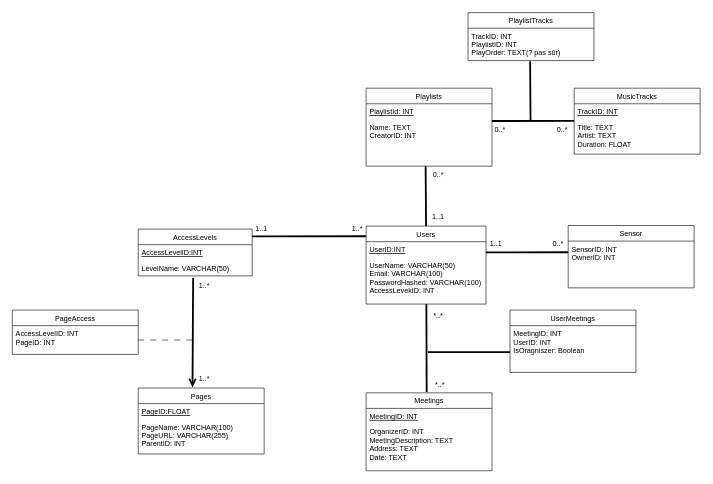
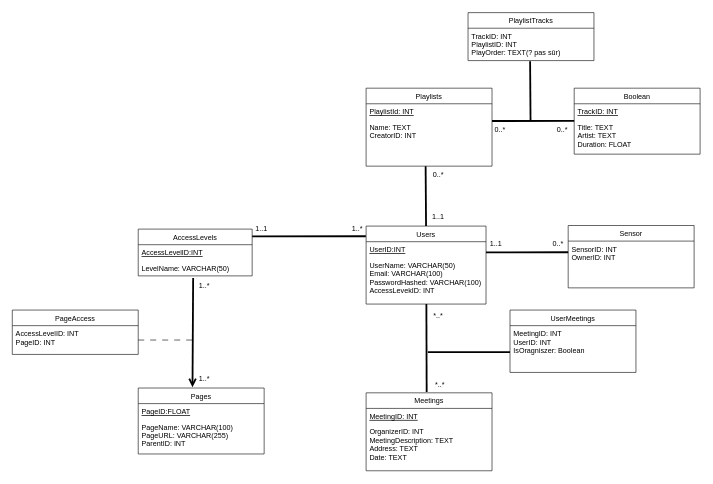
node "MusicTracks": label "MusicTracks" -> "Boolean"
